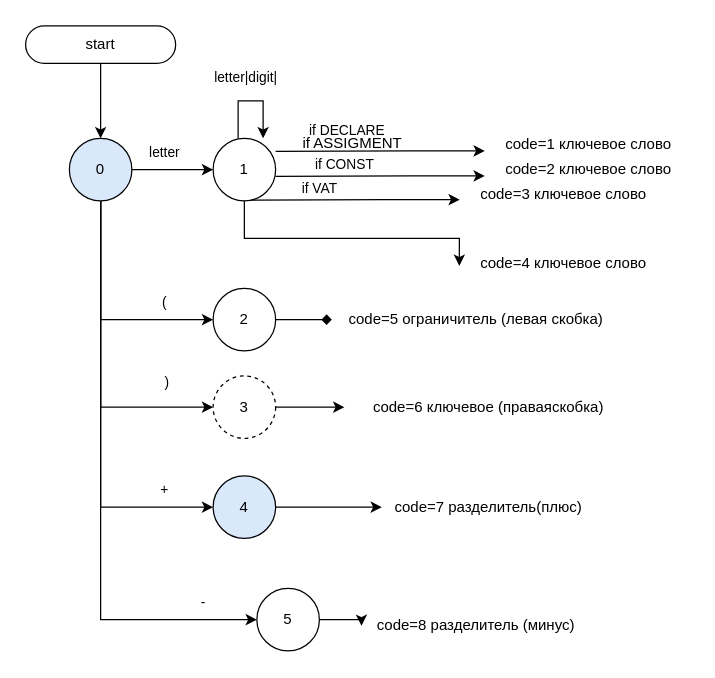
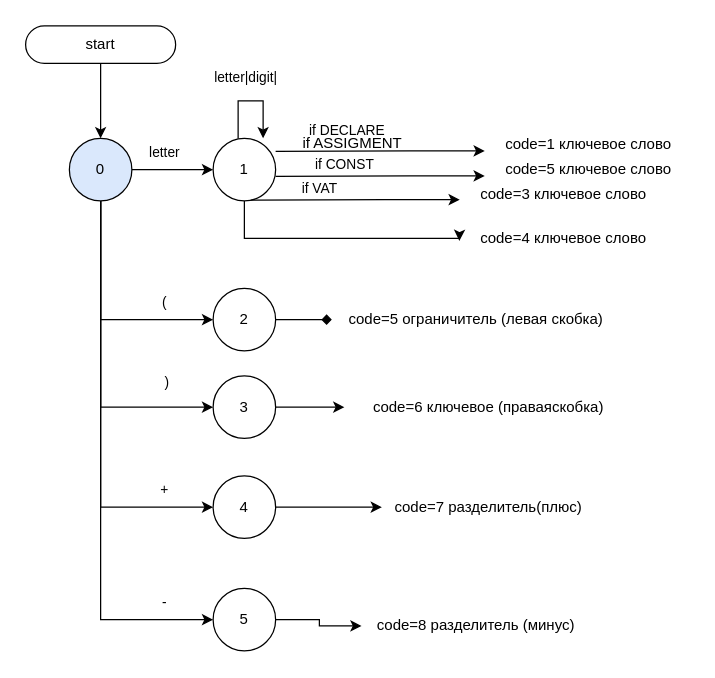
node "code=2 ключевое слово": label "code=2 ключевое слово" -> "code=5 ключевое слово"
node "code=4 ключевое слово": moved (563, 263) -> (563, 238)
node "3": style dashed -> solid
node "4": fillcolor #dae8fc -> #ffffff
node "5": moved (288, 619) -> (244, 619)
